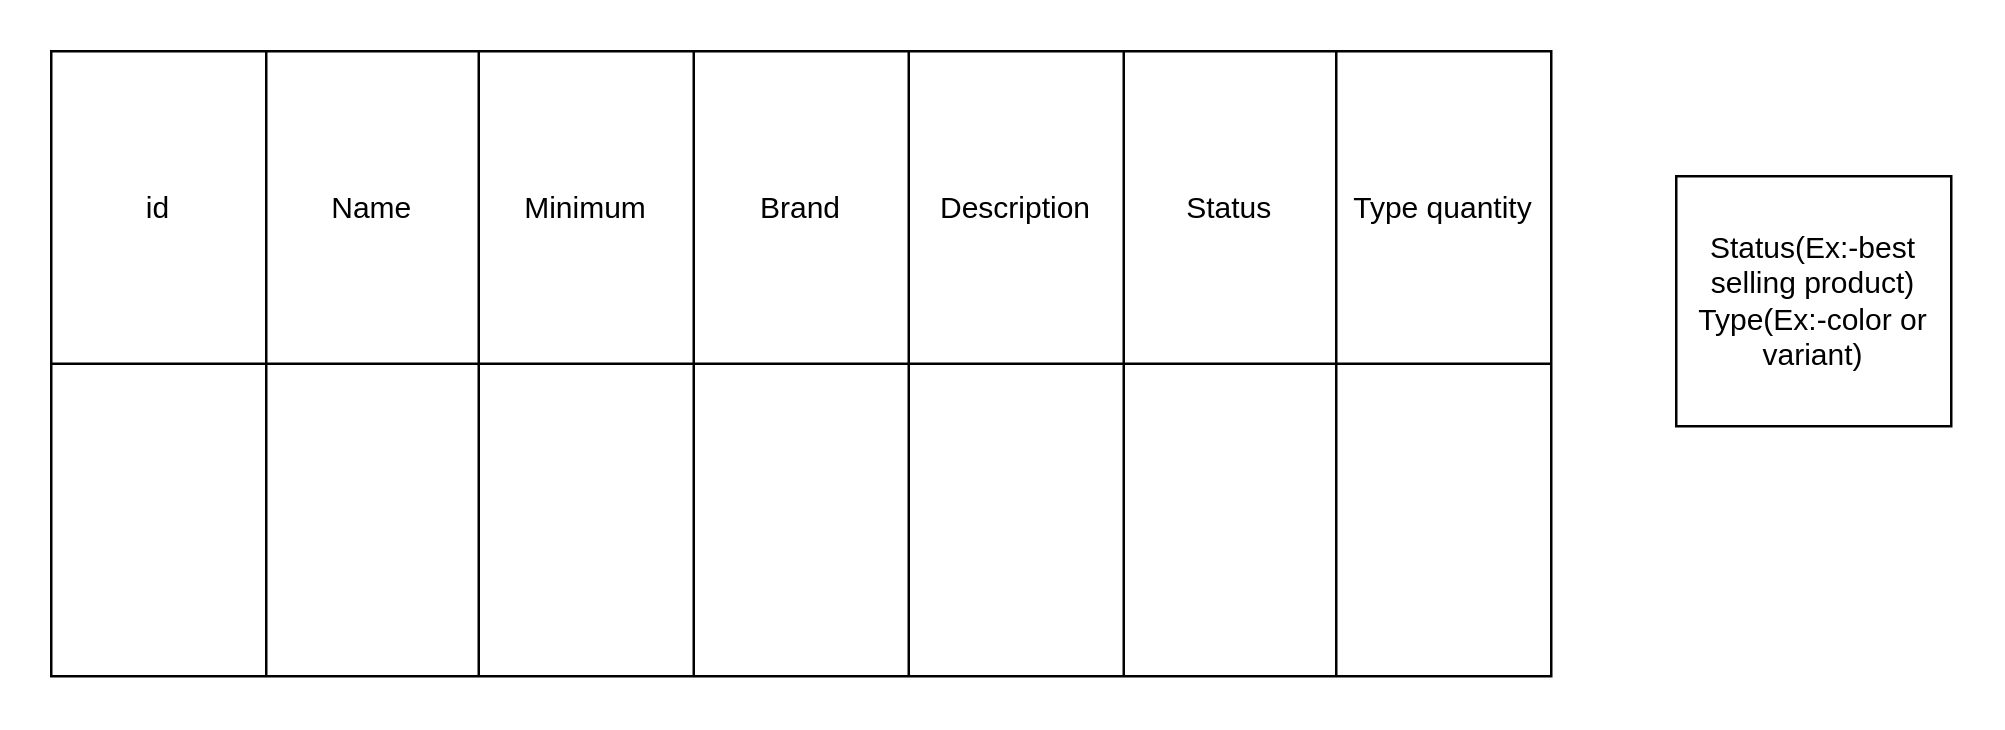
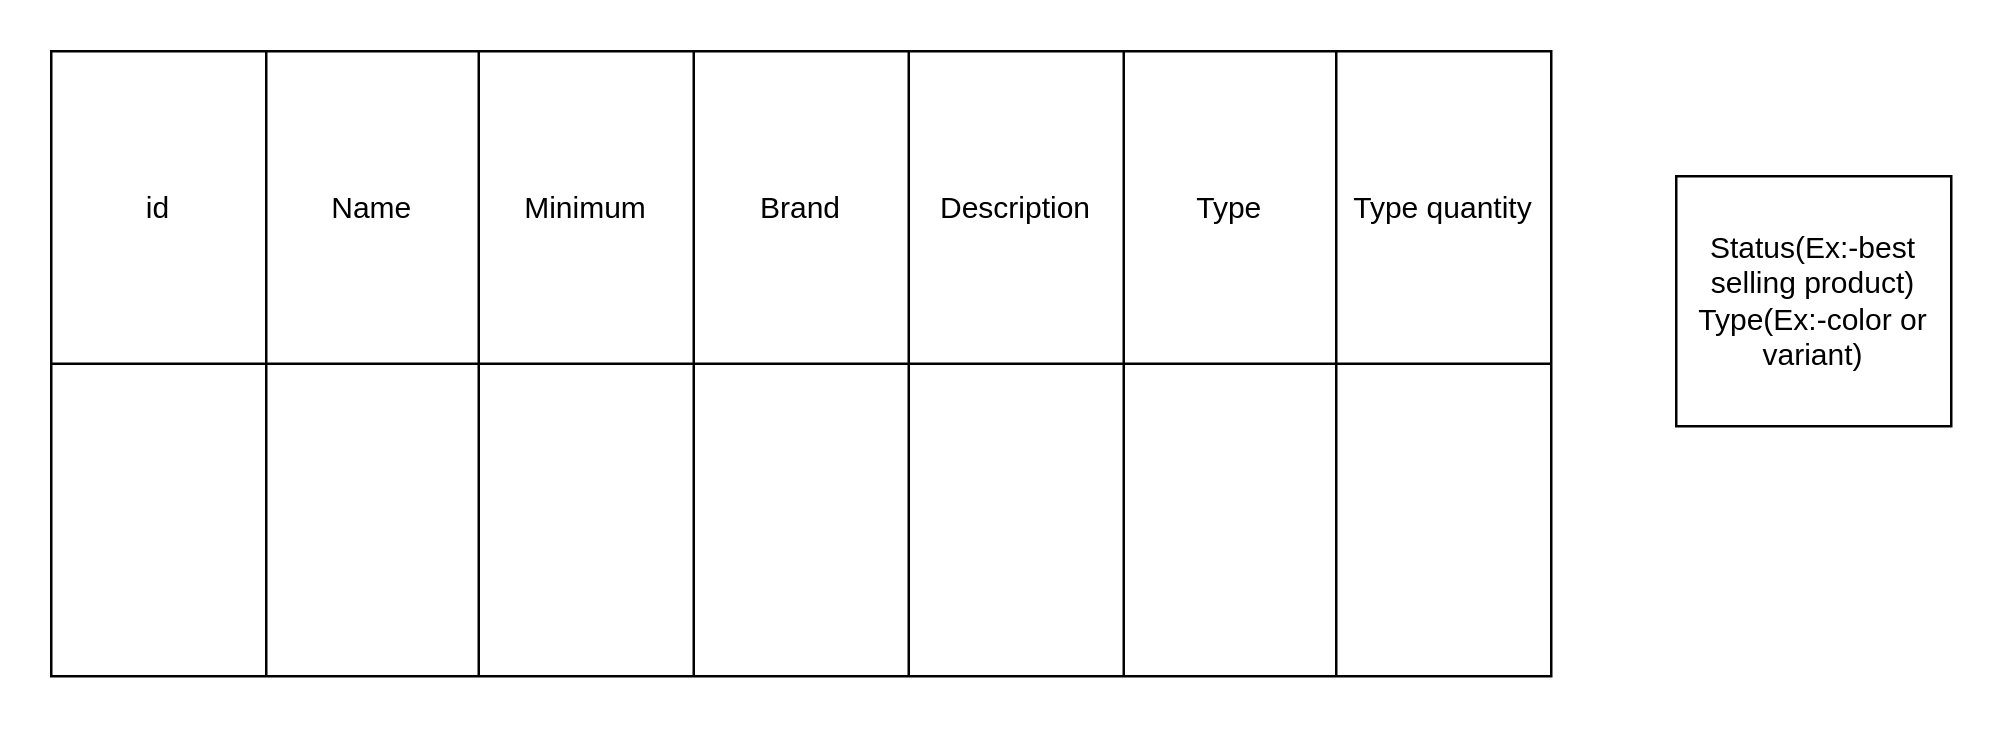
node "Status": label "Status" -> "Type"
